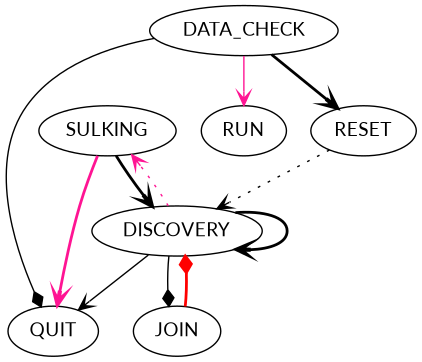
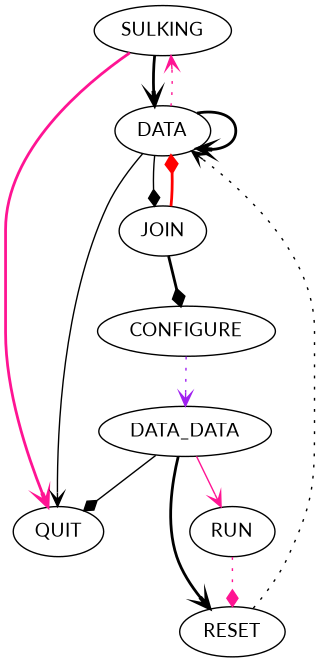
node "DATA_CHECK": label "DATA_CHECK" -> "DATA_DATA"
node "DISCOVERY": label "DISCOVERY" -> "DATA"
node "CONFIGURE": added
edge "RUN" -> "RESET": added
